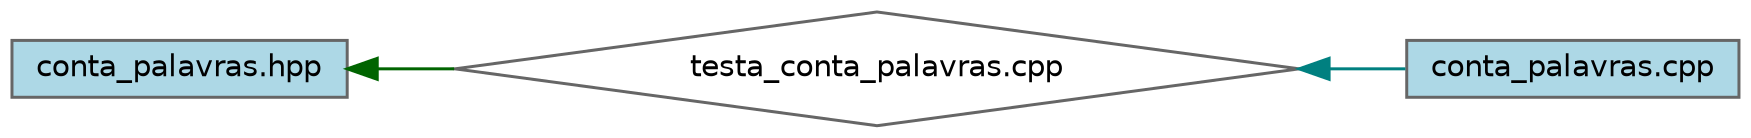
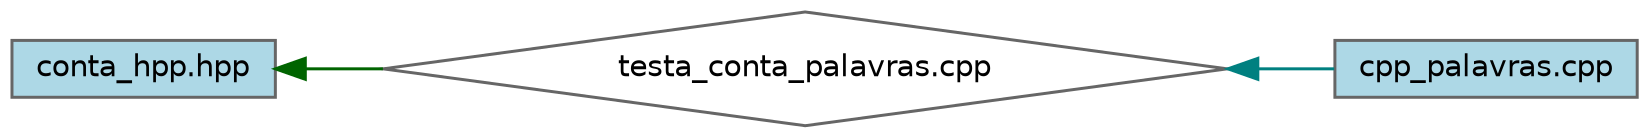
node "conta_palavras.hpp": label "conta_palavras.hpp" -> "conta_hpp.hpp"
node "conta_palavras.cpp": label "conta_palavras.cpp" -> "cpp_palavras.cpp"
